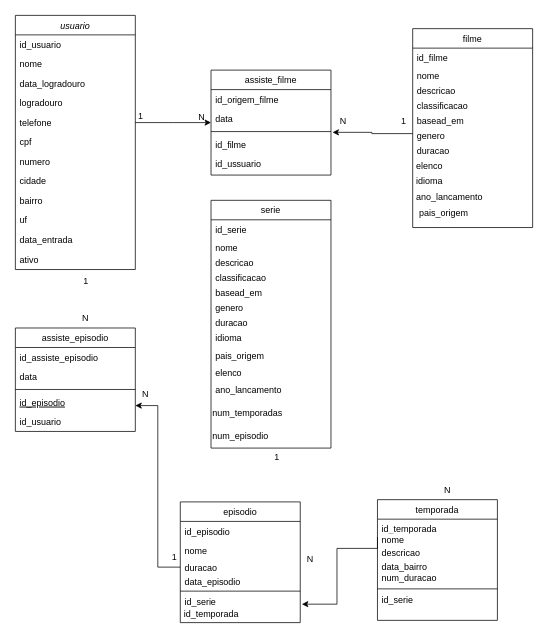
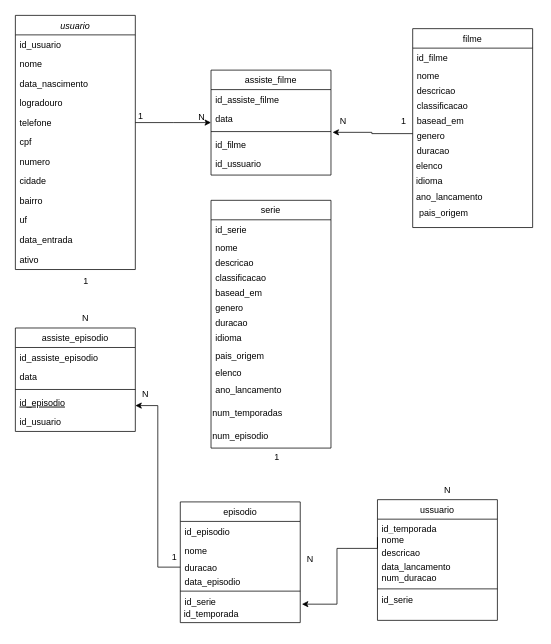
node "data_logradouro": label "data_logradouro" -> "data_nascimento"
node "id_origem_filme": label "id_origem_filme" -> "id_assiste_filme"
node "temporada": label "temporada" -> "ussuario"
node "data_bairro": label "data_bairro" -> "data_lancamento"
